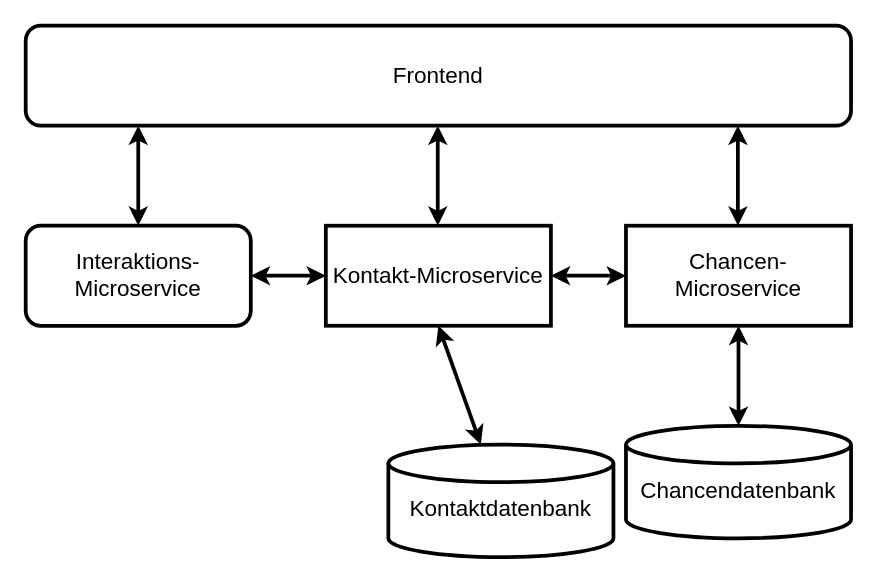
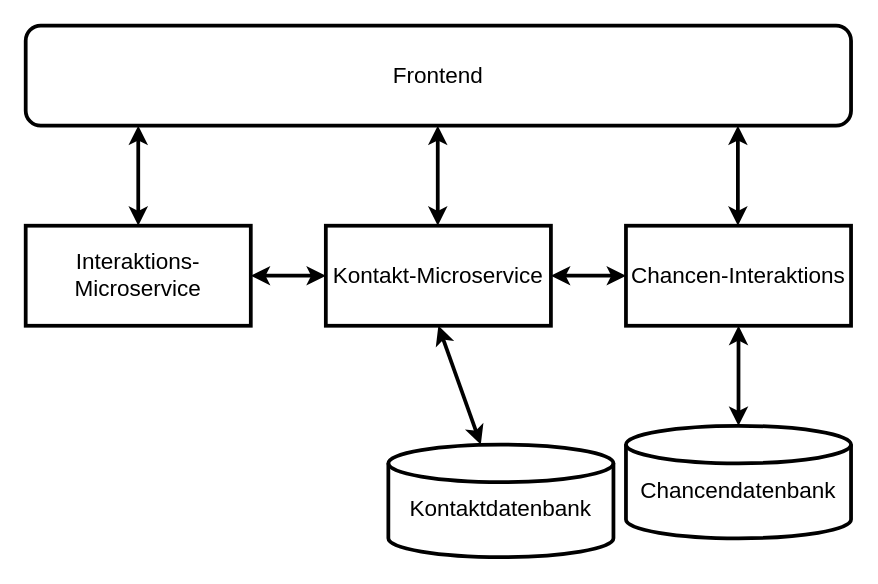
node "Interaktions-Microservice": shape rounded rectangle -> rectangle
node "Chancen-Microservice": label "Chancen-Microservice" -> "Chancen-Interaktions"
